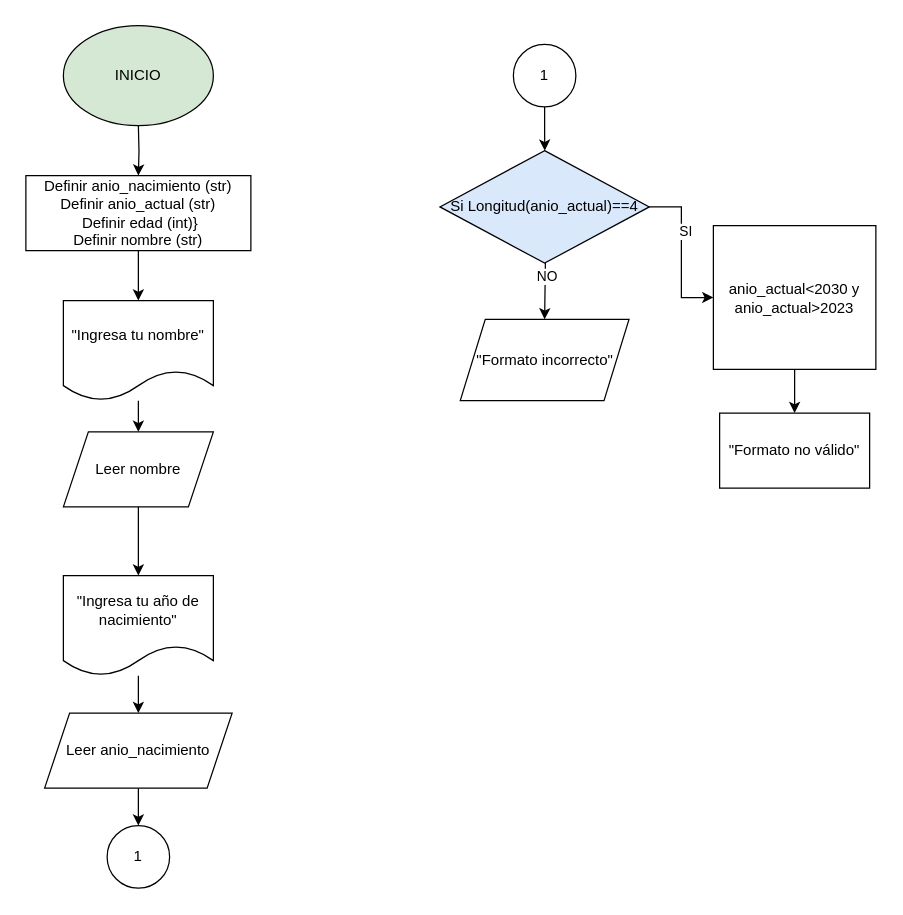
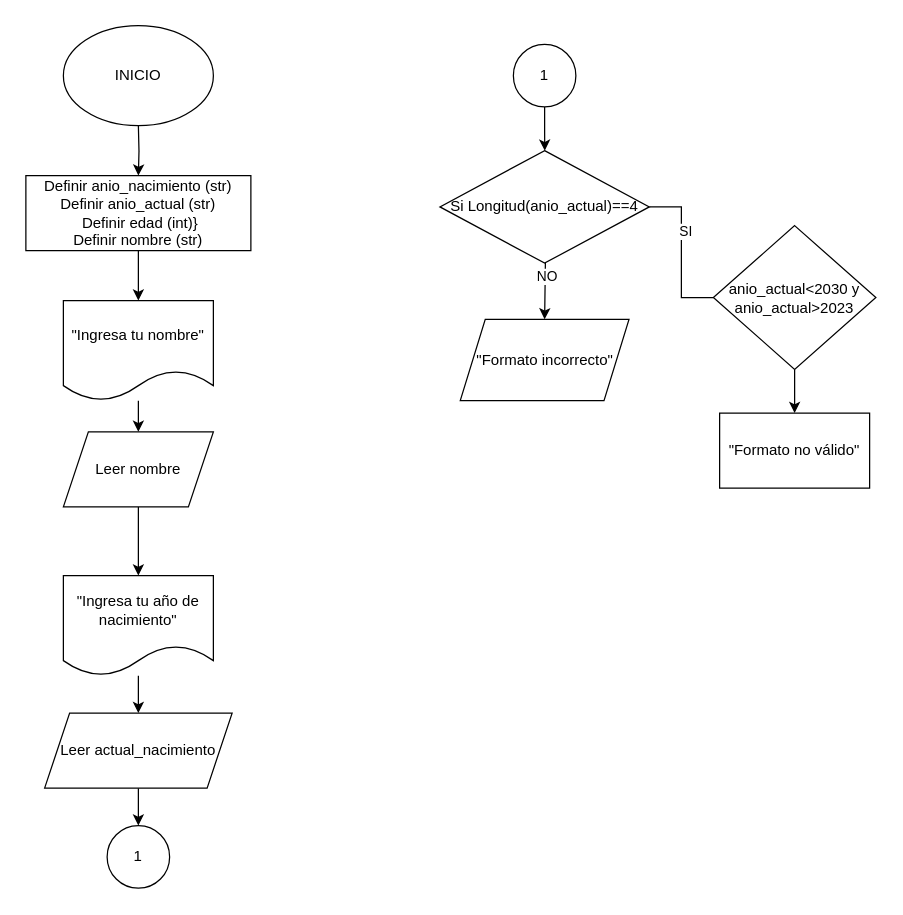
node "INICIO": fillcolor #d5e8d4 -> #ffffff
node "Si Longitud(anio_actual)==4": fillcolor #dae8fc -> #ffffff
edge "Si Longitud(anio_actual)==4" -> "anio_actual<2030 y anio_actual>2023": arrowhead classic -> none
node "anio_actual<2030 y anio_actual>2023": shape rectangle -> diamond
node "Leer anio_nacimiento": label "Leer anio_nacimiento" -> "Leer actual_nacimiento"
